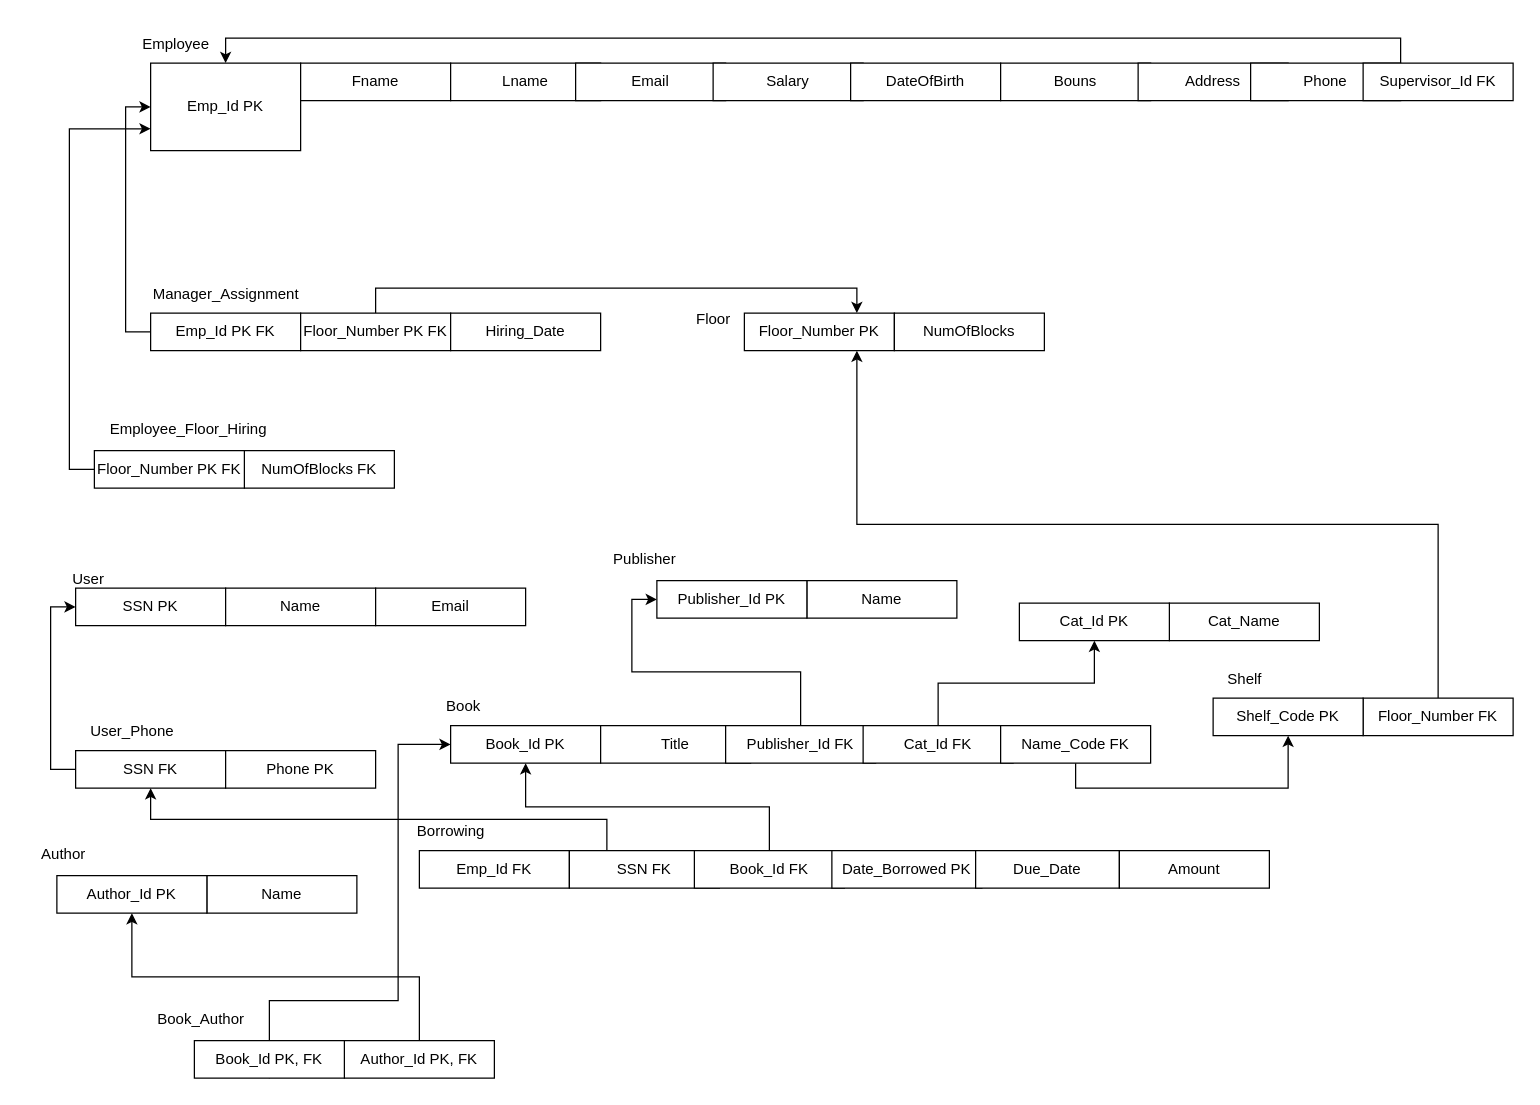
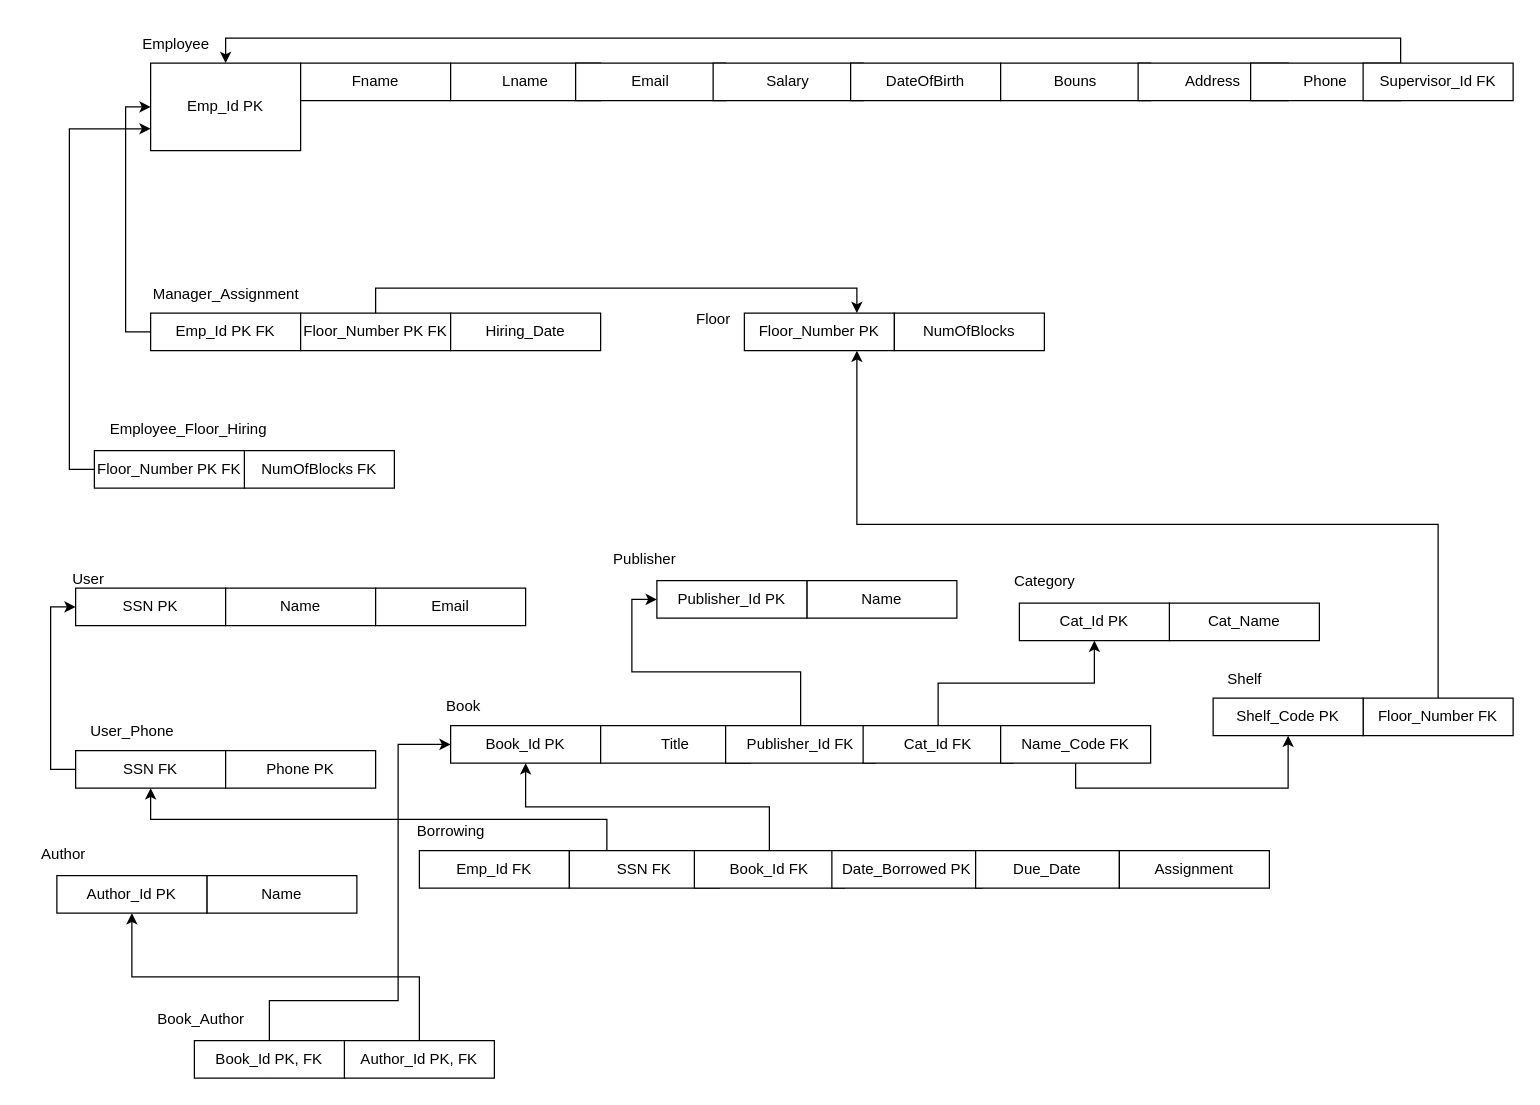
node "Category": added
node "Amount": label "Amount" -> "Assignment"
